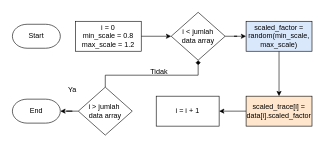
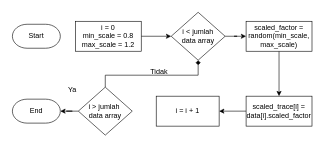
node "scaled_factor = random(min_scale, max_scale)": fillcolor #dae8fc -> #ffffff
node "scaled_trace[i] = data[i].scaled_factor": fillcolor #ffe6cc -> #ffffff
